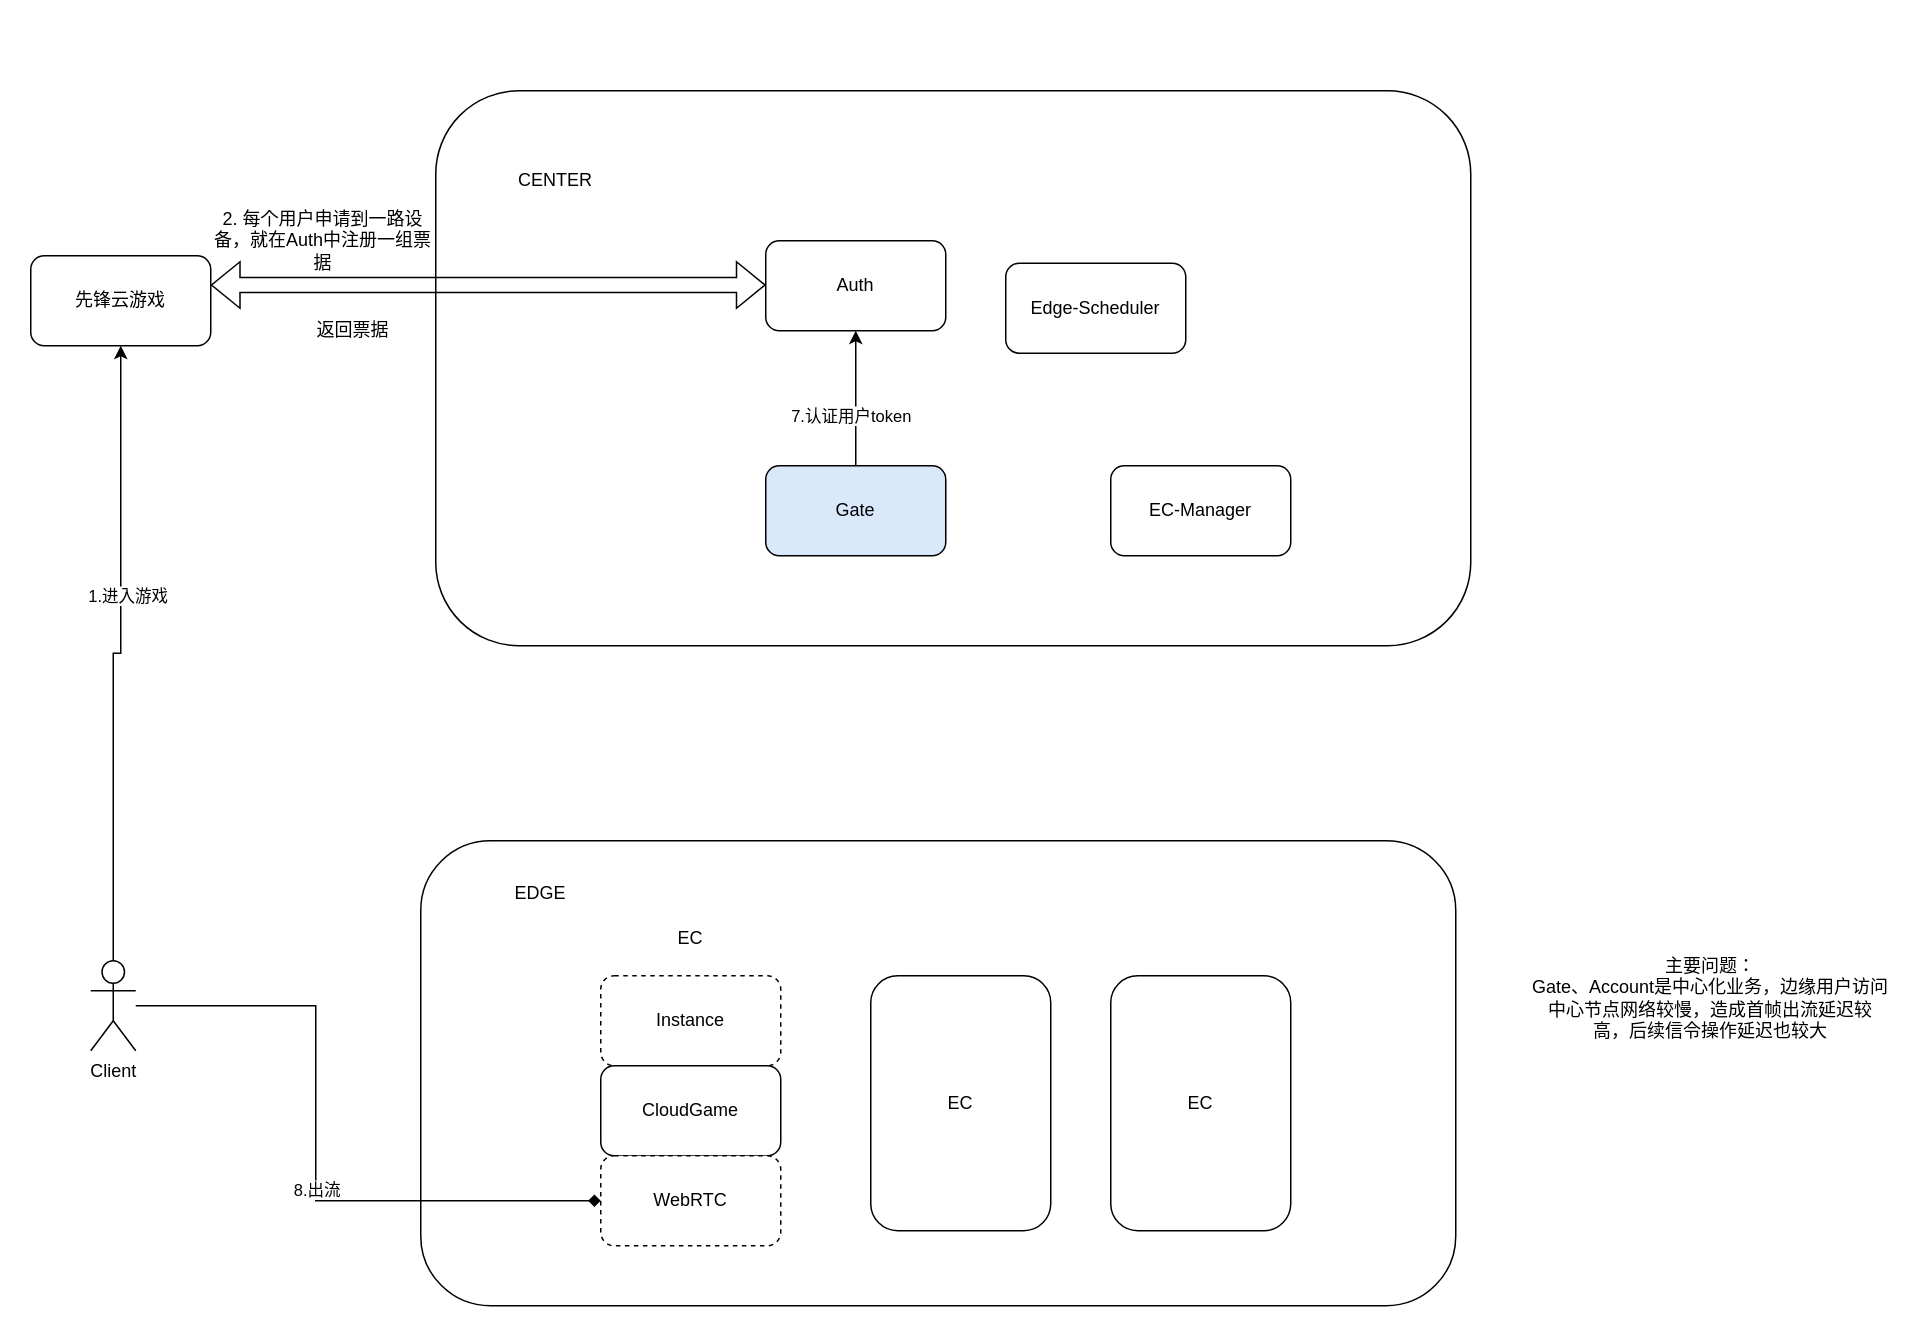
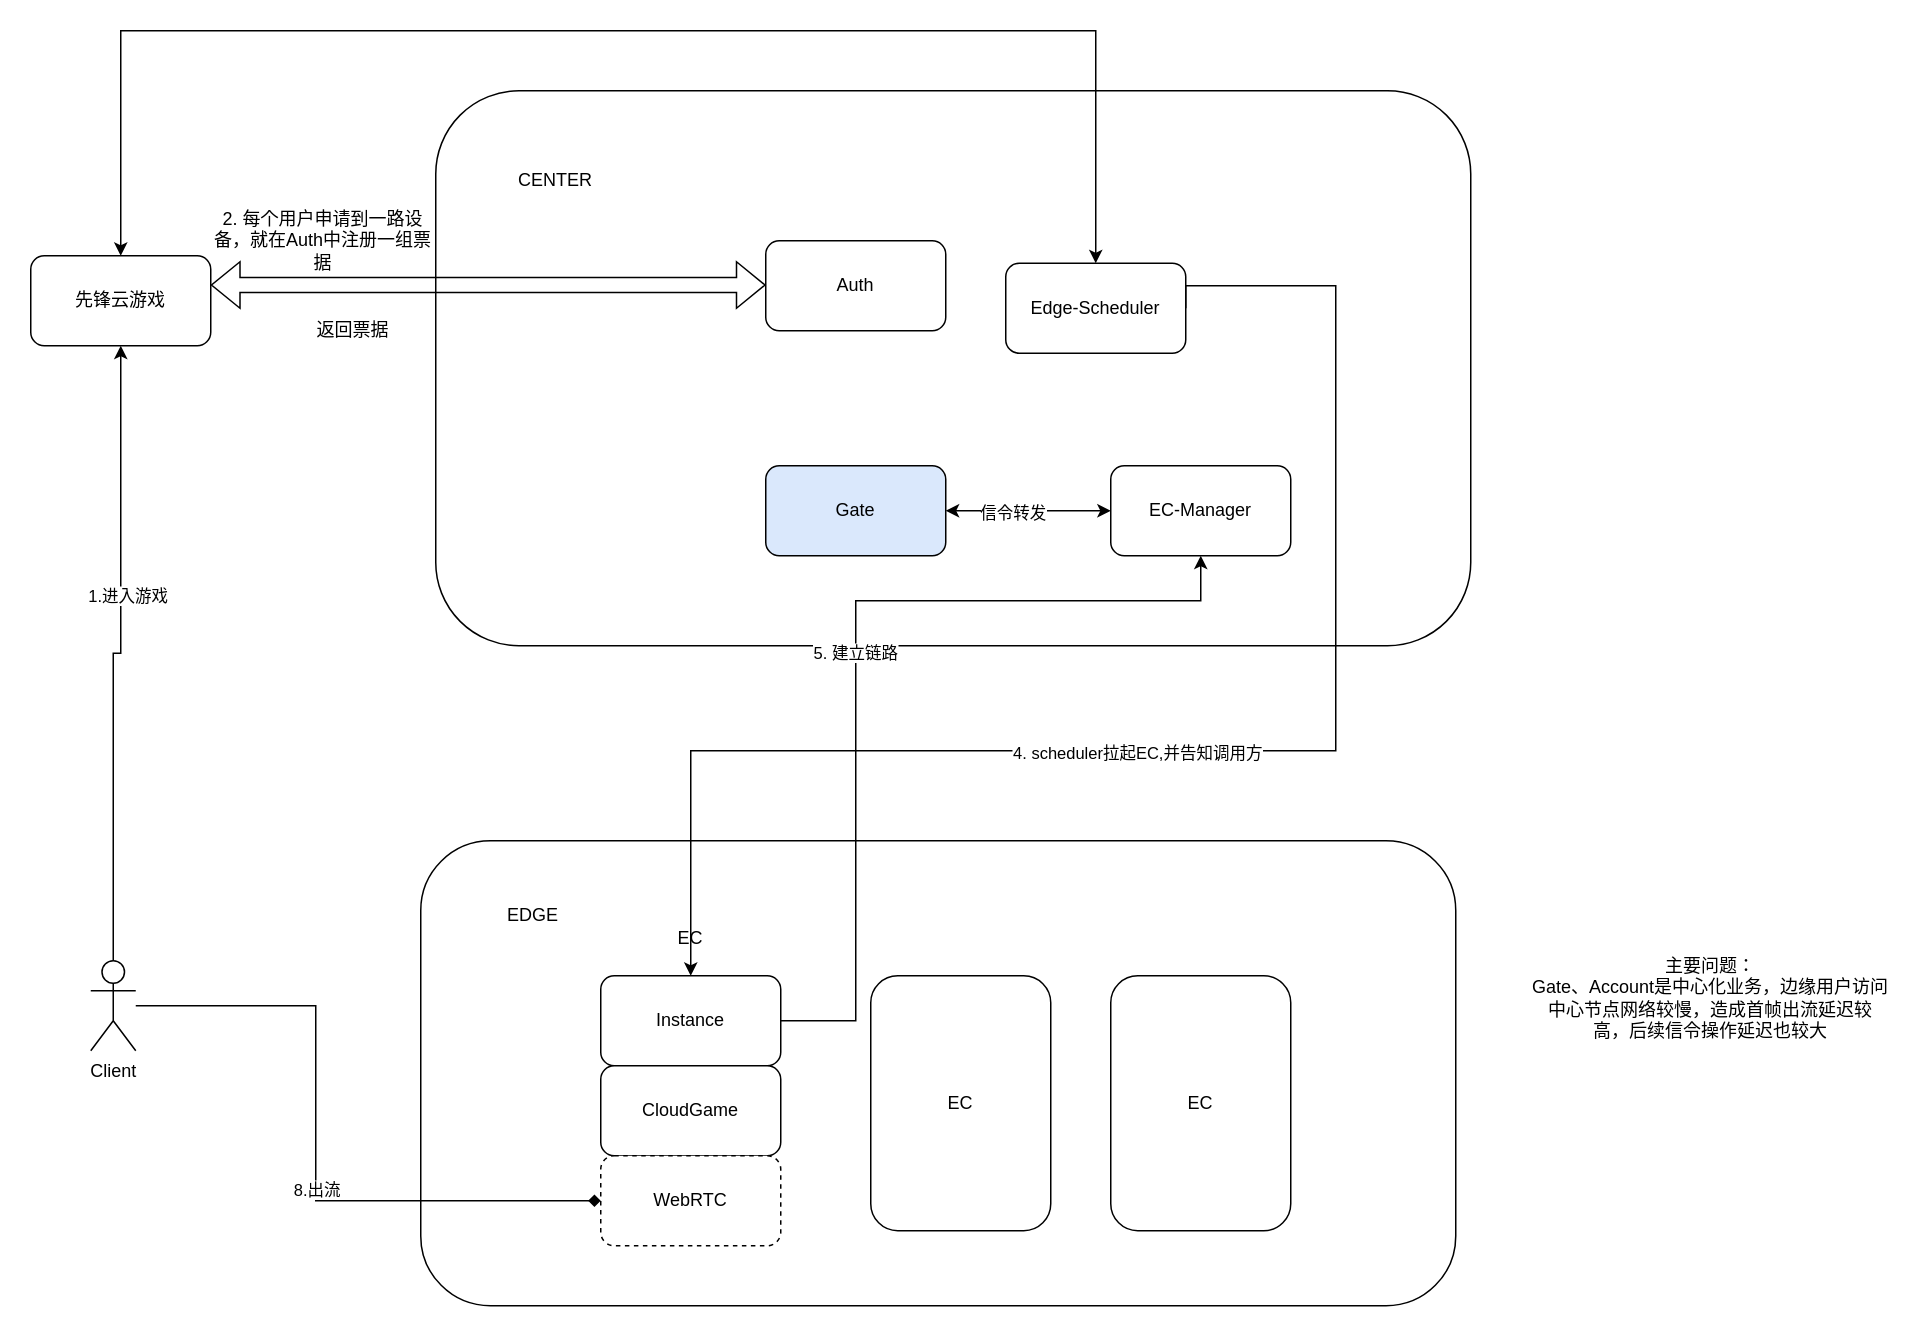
edge "先锋云游戏" -- "Edge-Scheduler": added
edge "Gate" -> "Auth": removed, label "7.认证用户token"
edge "Gate" -- "EC-Manager": added, label "信令转发"
edge "Edge-Scheduler" -> "Instance": added, label "4. scheduler拉起EC,并告知调用方"
edge "Instance" -> "EC-Manager": added, label "5. 建立链路"
node "EDGE": moved (541, 893) -> (533, 916)
node "Instance": style dashed -> solid
